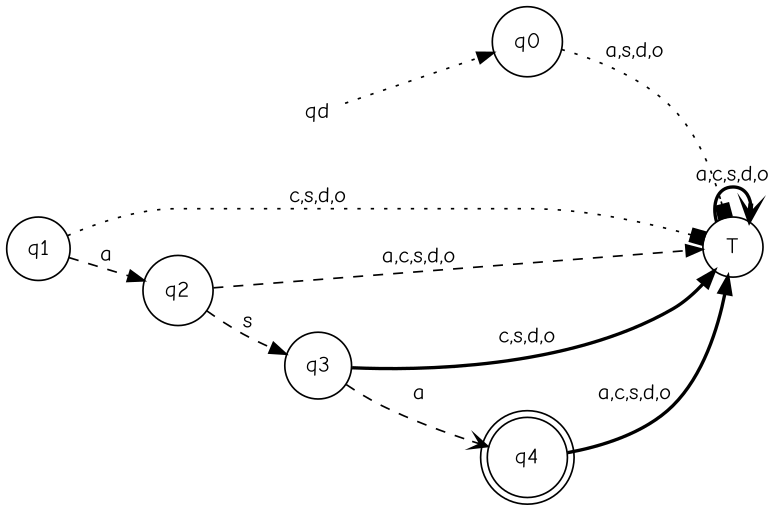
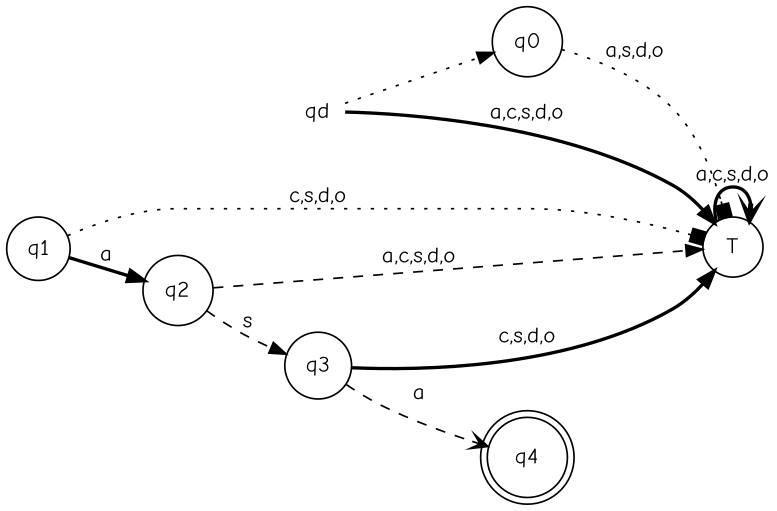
edge "q1" -> "q2": style dashed -> bold
edge "q4" -> "T": now "qd" -> "T"
